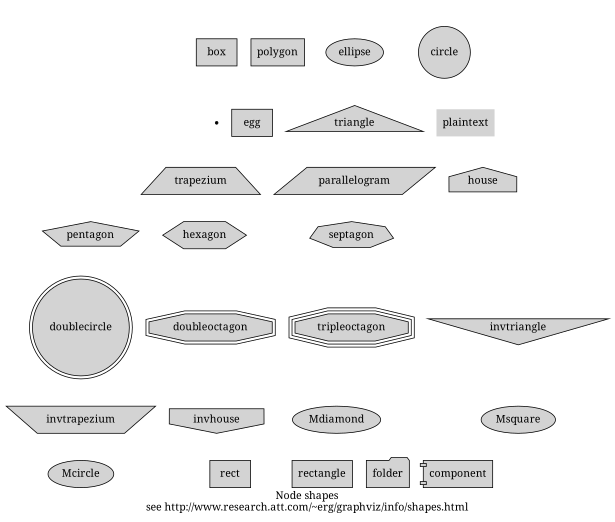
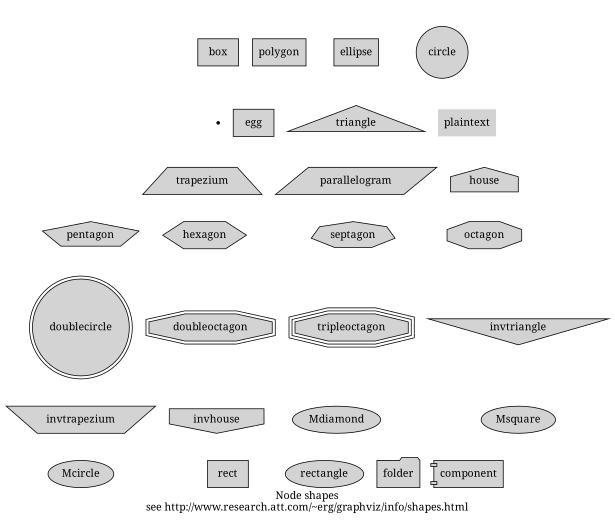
node "ellipse": shape ellipse -> box
node "octagon": added
node "rectangle": shape box -> ellipse
